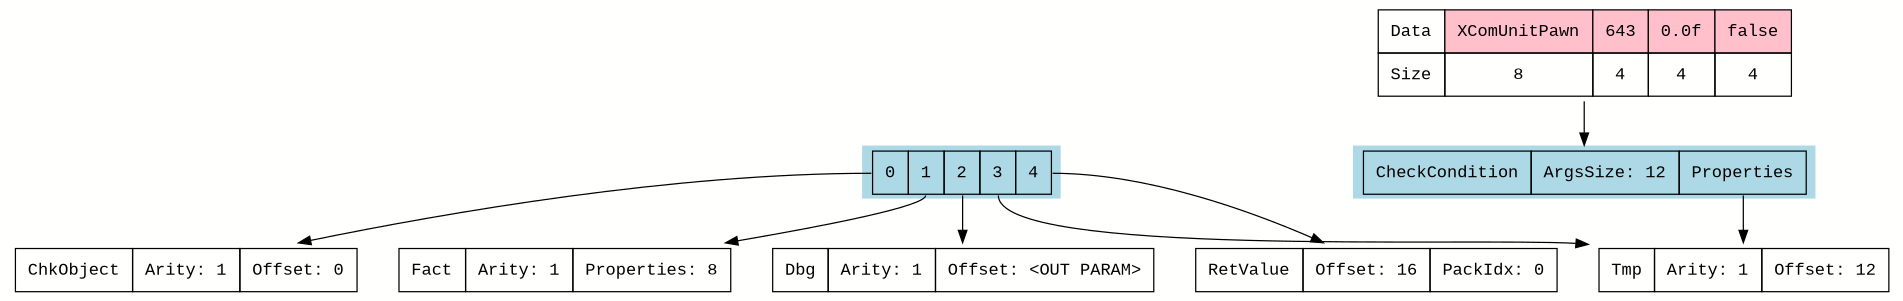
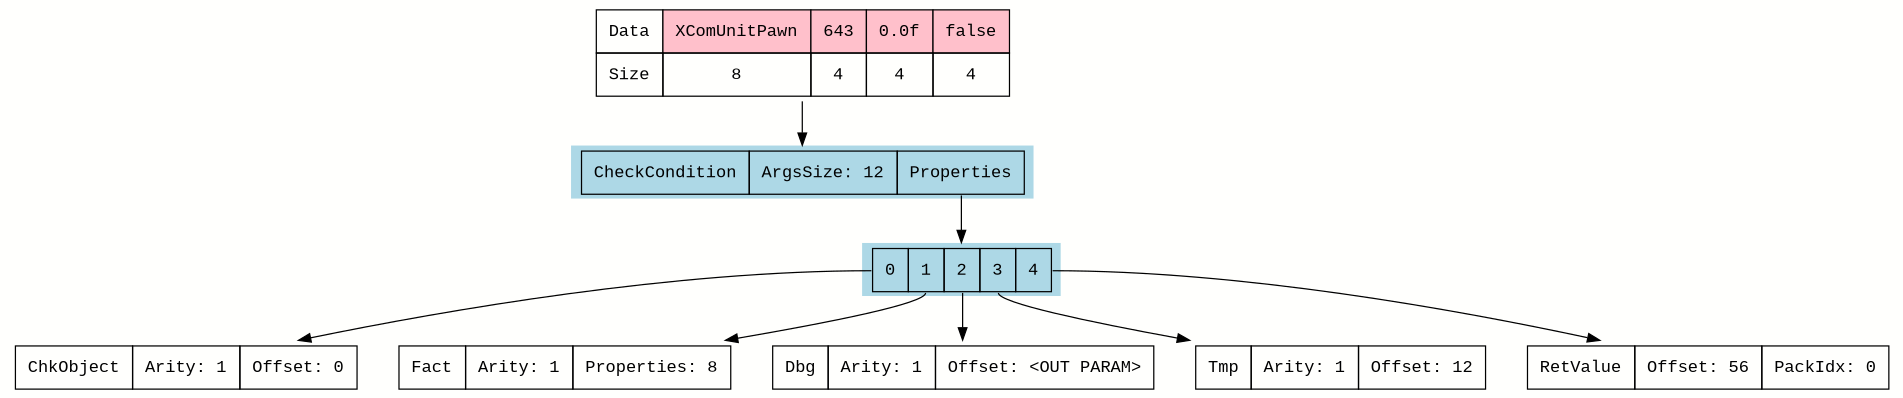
edge "CheckCondition" -> "Tmp": now "CheckCondition" -> "0"
node "RetValue": text "Offset: 16" -> "Offset: 56"
